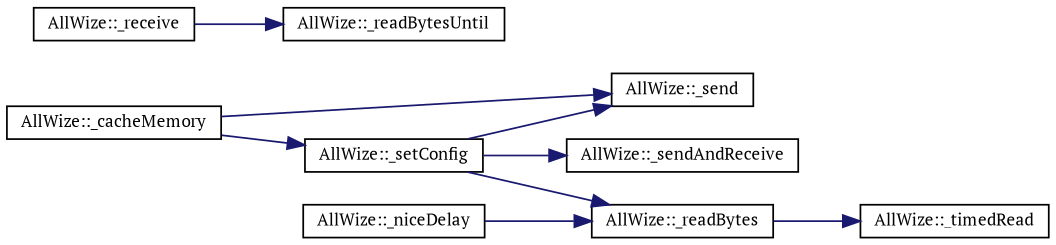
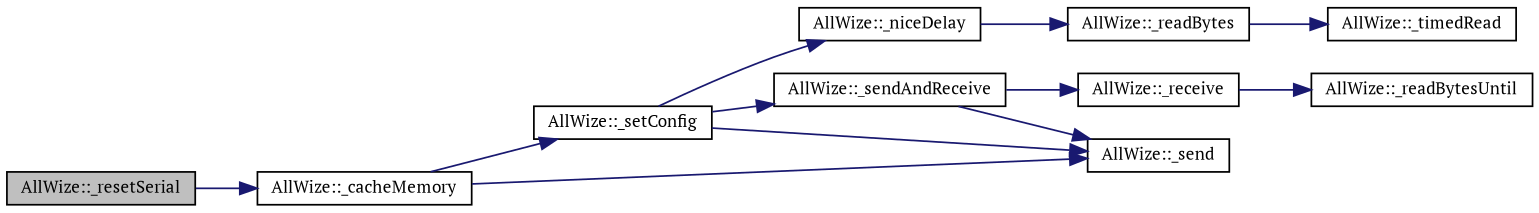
edge "AllWize::_sendAndReceive" -> "AllWize::_receive": added
edge "AllWize::_sendAndReceive" -> "AllWize::_send": added
edge "AllWize::_setConfig" -> "AllWize::_readBytes": now "AllWize::_setConfig" -> "AllWize::_niceDelay"
node "AllWize::_resetSerial": added
